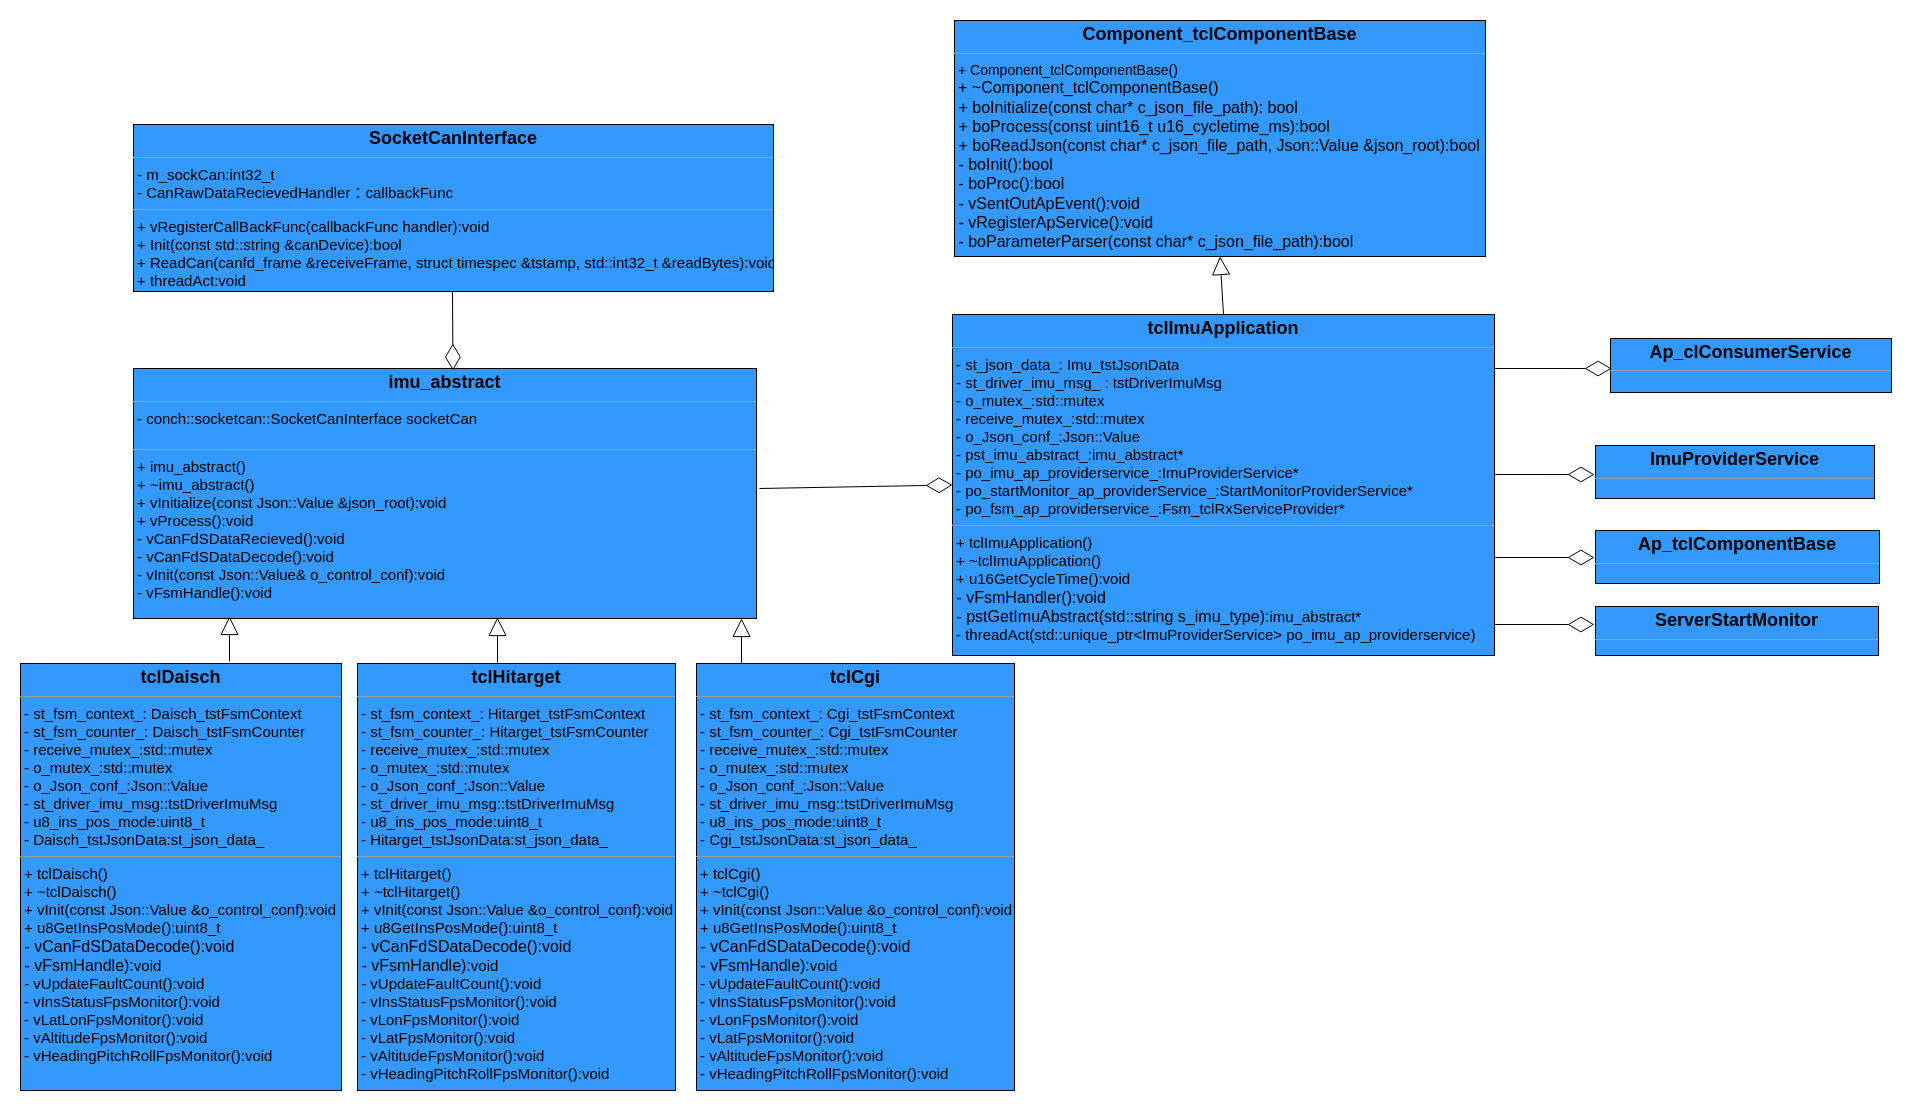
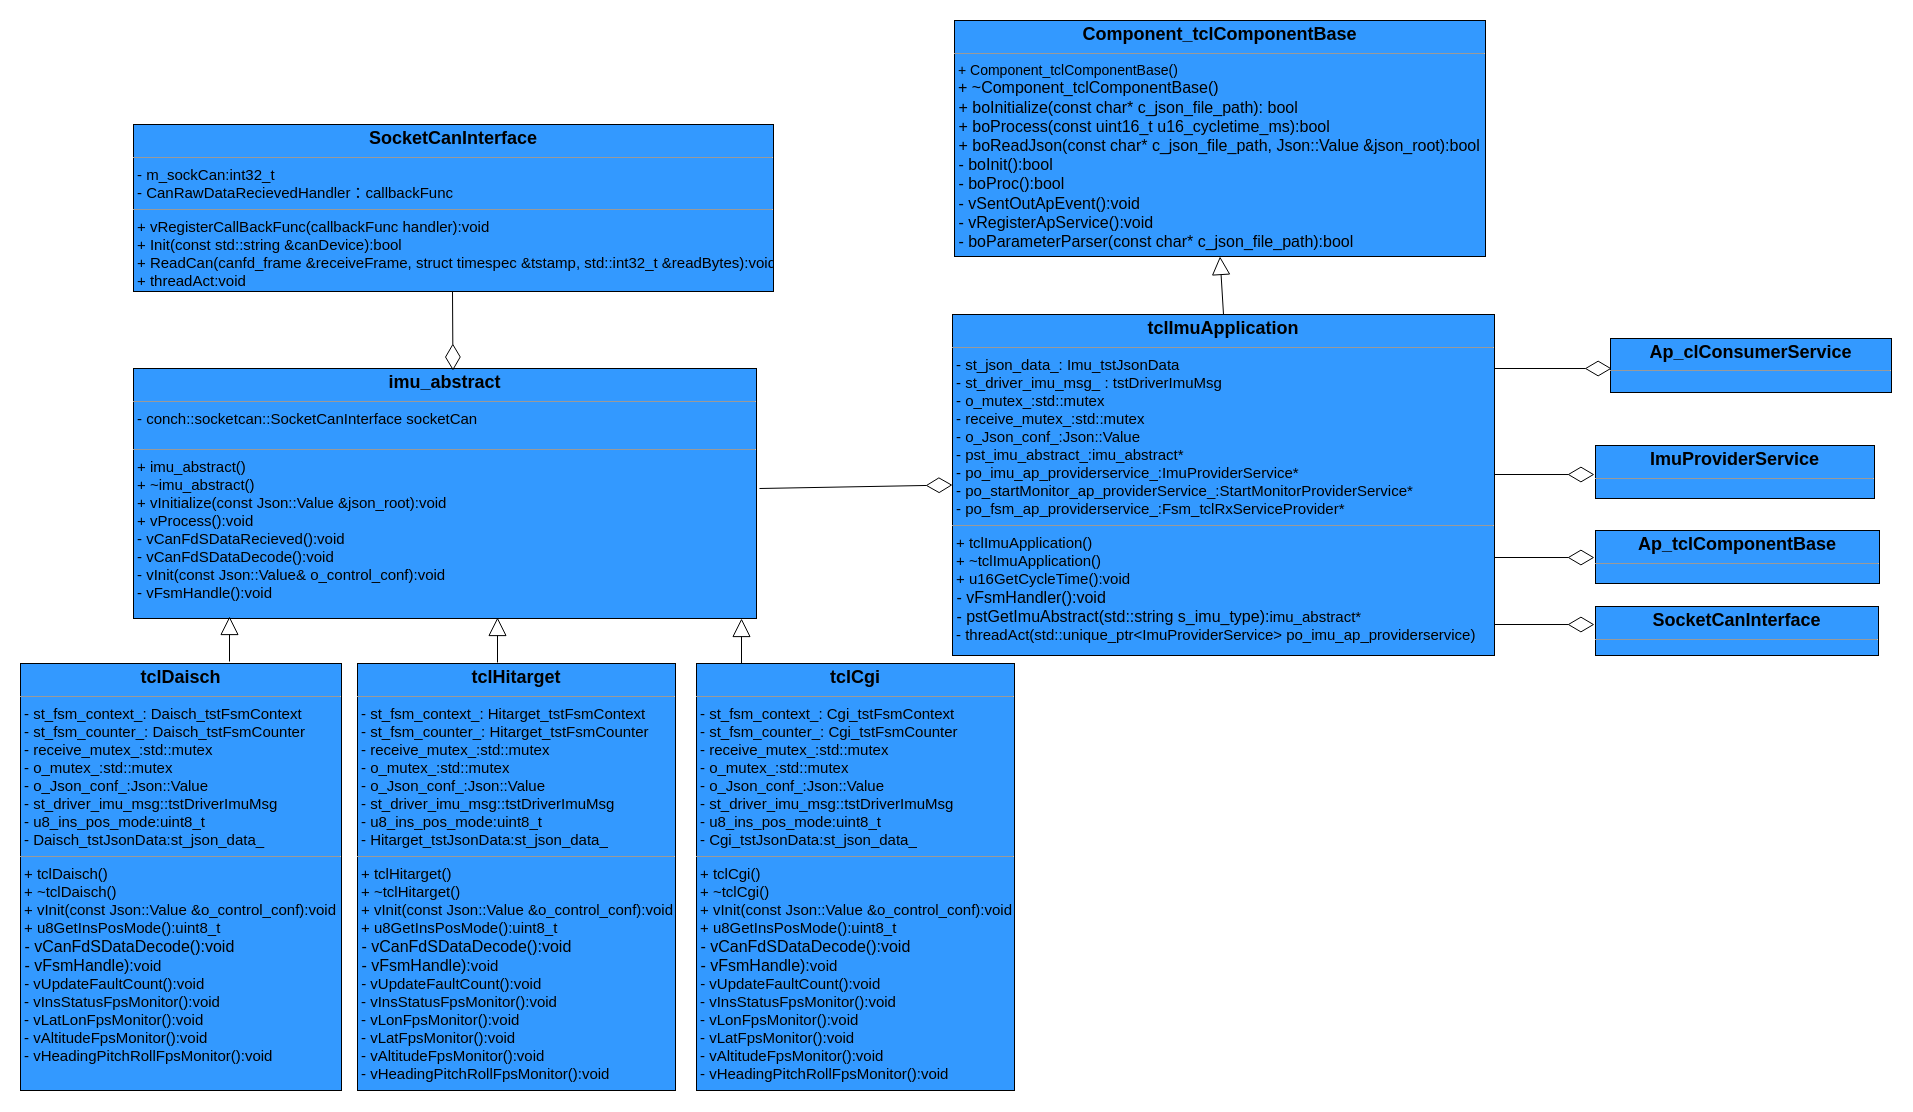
node "ServerStartMonitor": label "ServerStartMonitor" -> "SocketCanInterface"
